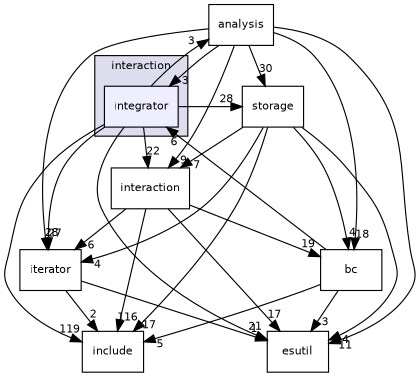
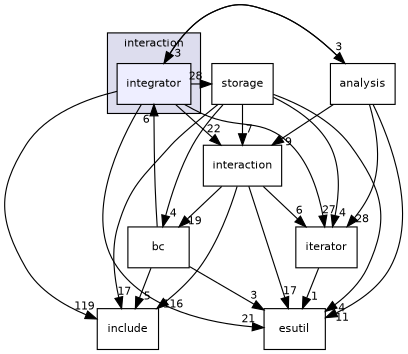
edge "analysis" -> "storage": removed
edge "analysis" -> "bc": removed
edge "iterator" -> "include": removed
